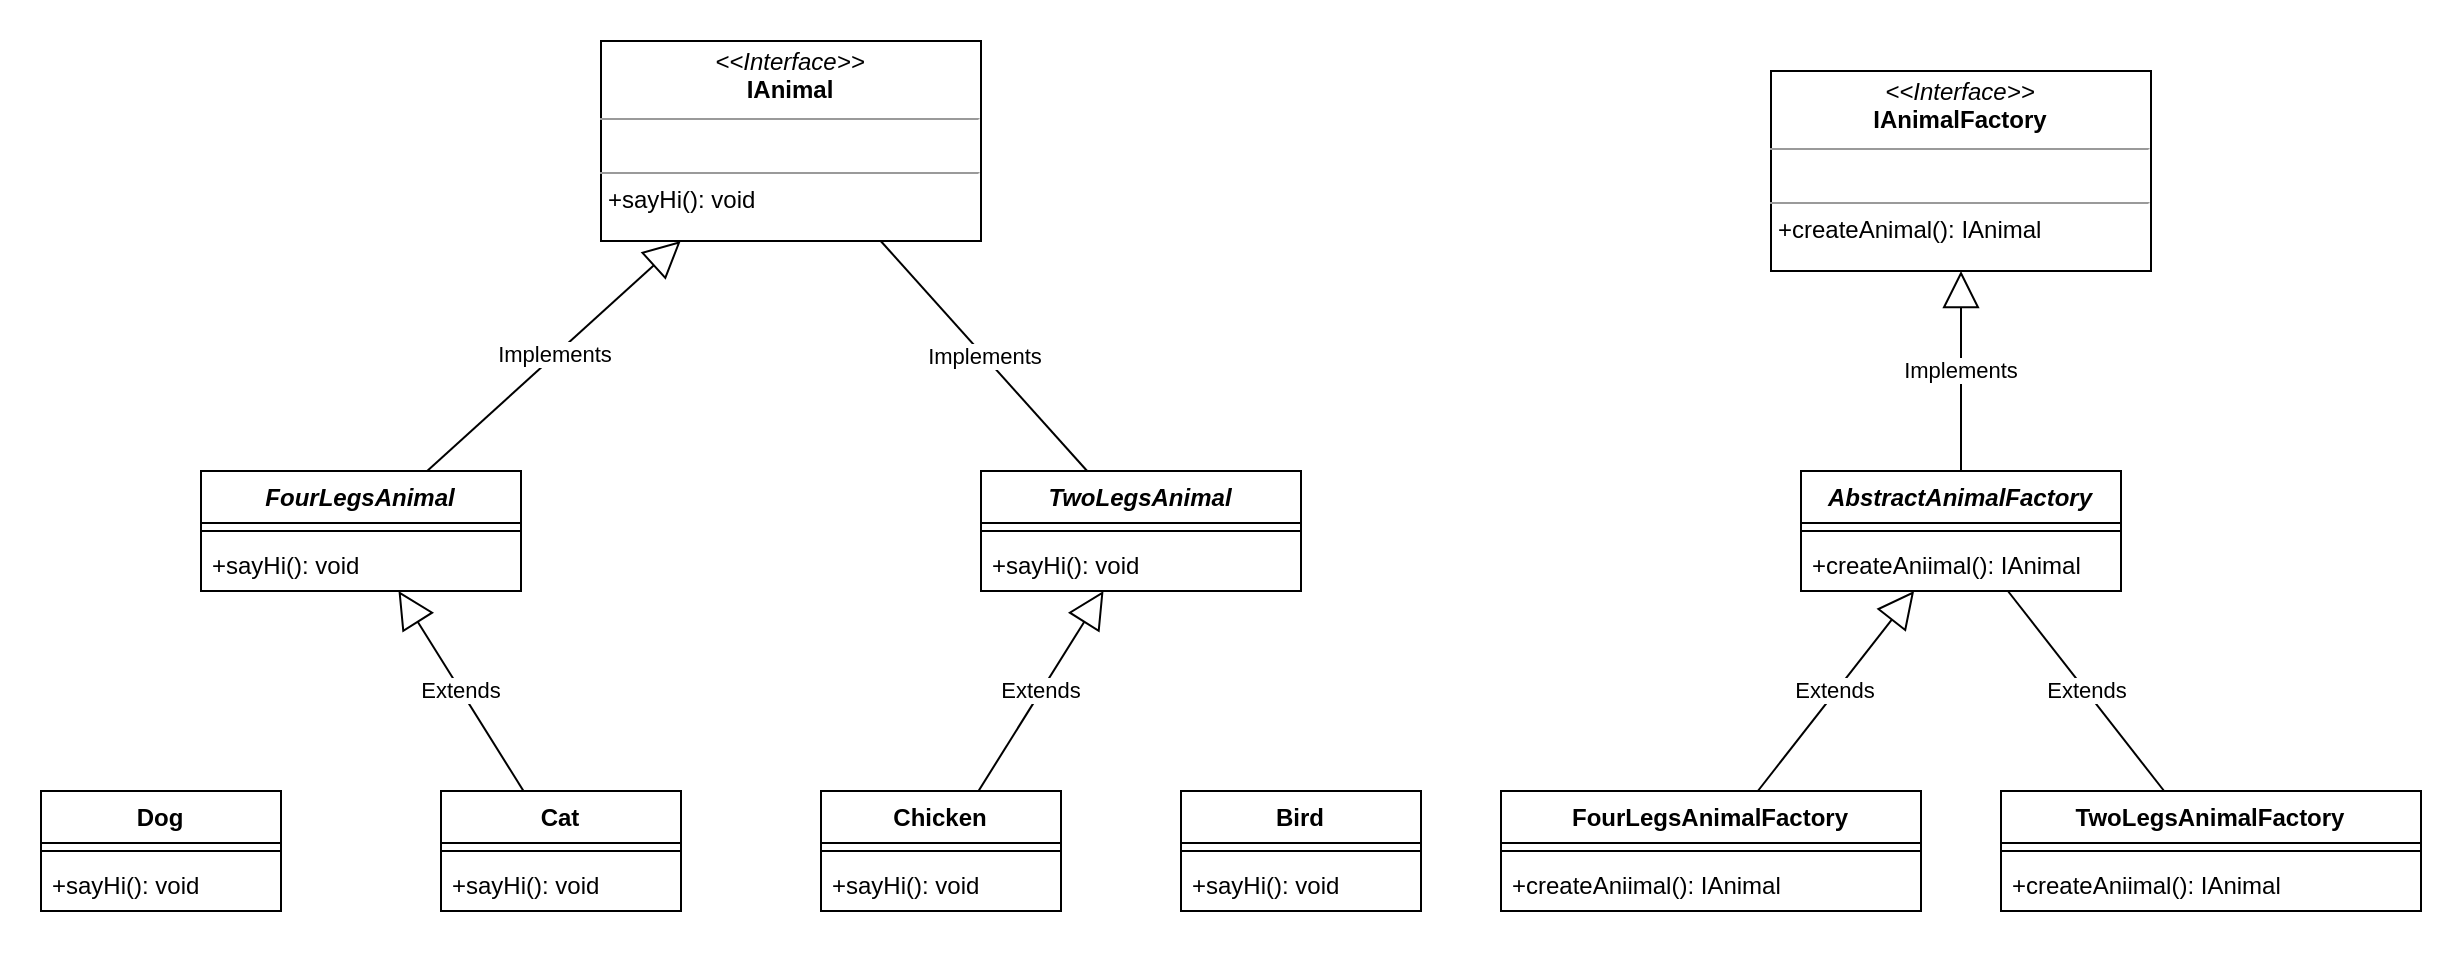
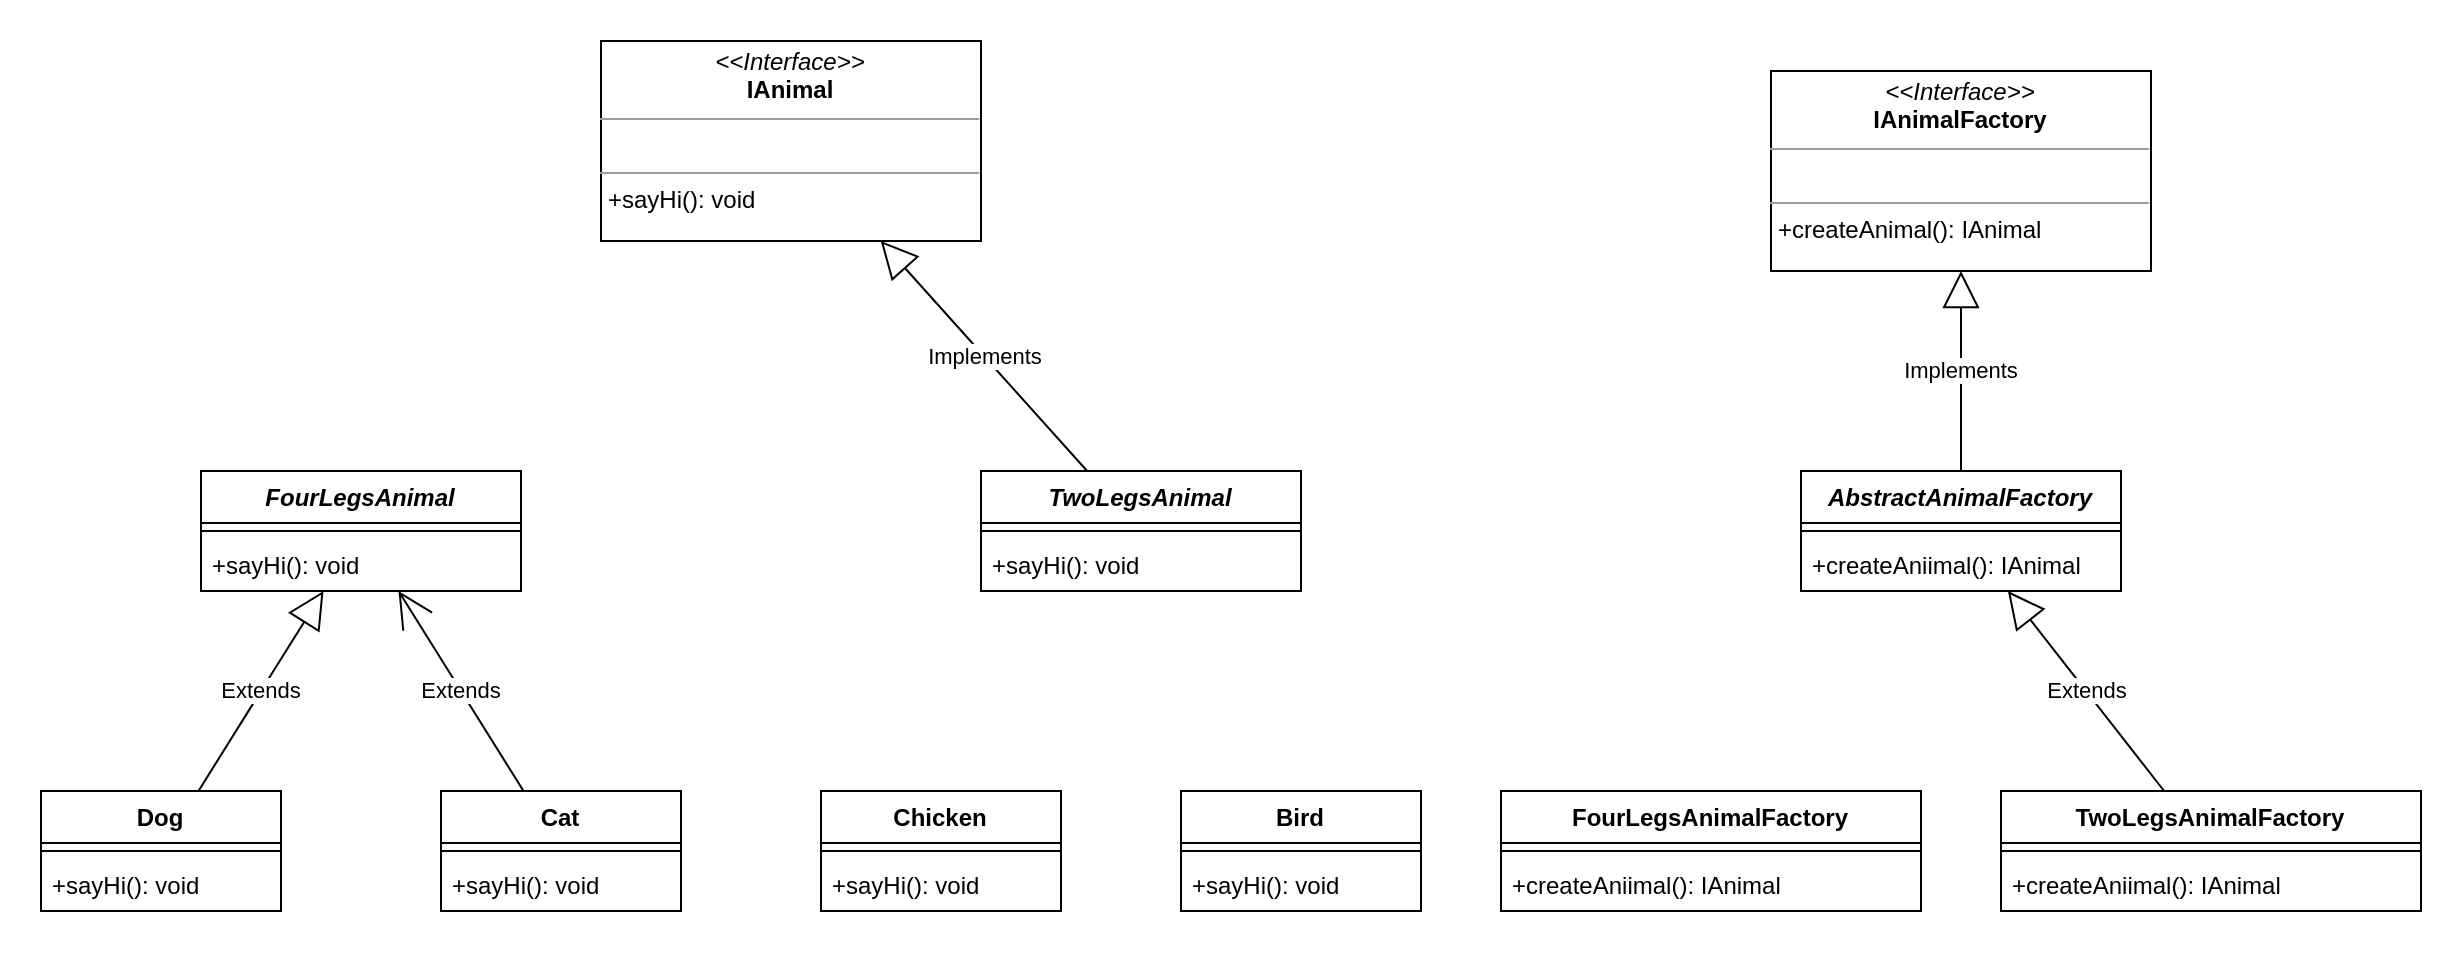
edge "<<Interface>> IAnimal +sayHi(): void" -- "TwoLegsAnimal": arrowhead none -> block
edge "FourLegsAnimal" -> "<<Interface>> IAnimal +sayHi(): void": removed, label "Implements"
edge "AbstractAnimalFactory" -- "TwoLegsAnimalFactory": arrowhead none -> block
edge "Cat" -> "FourLegsAnimal": arrowhead block -> open
edge "FourLegsAnimalFactory" -> "AbstractAnimalFactory": removed, label "Extends"
edge "Dog" -> "FourLegsAnimal": added, label "Extends"
edge "Chicken" -> "TwoLegsAnimal": removed, label "Extends"
